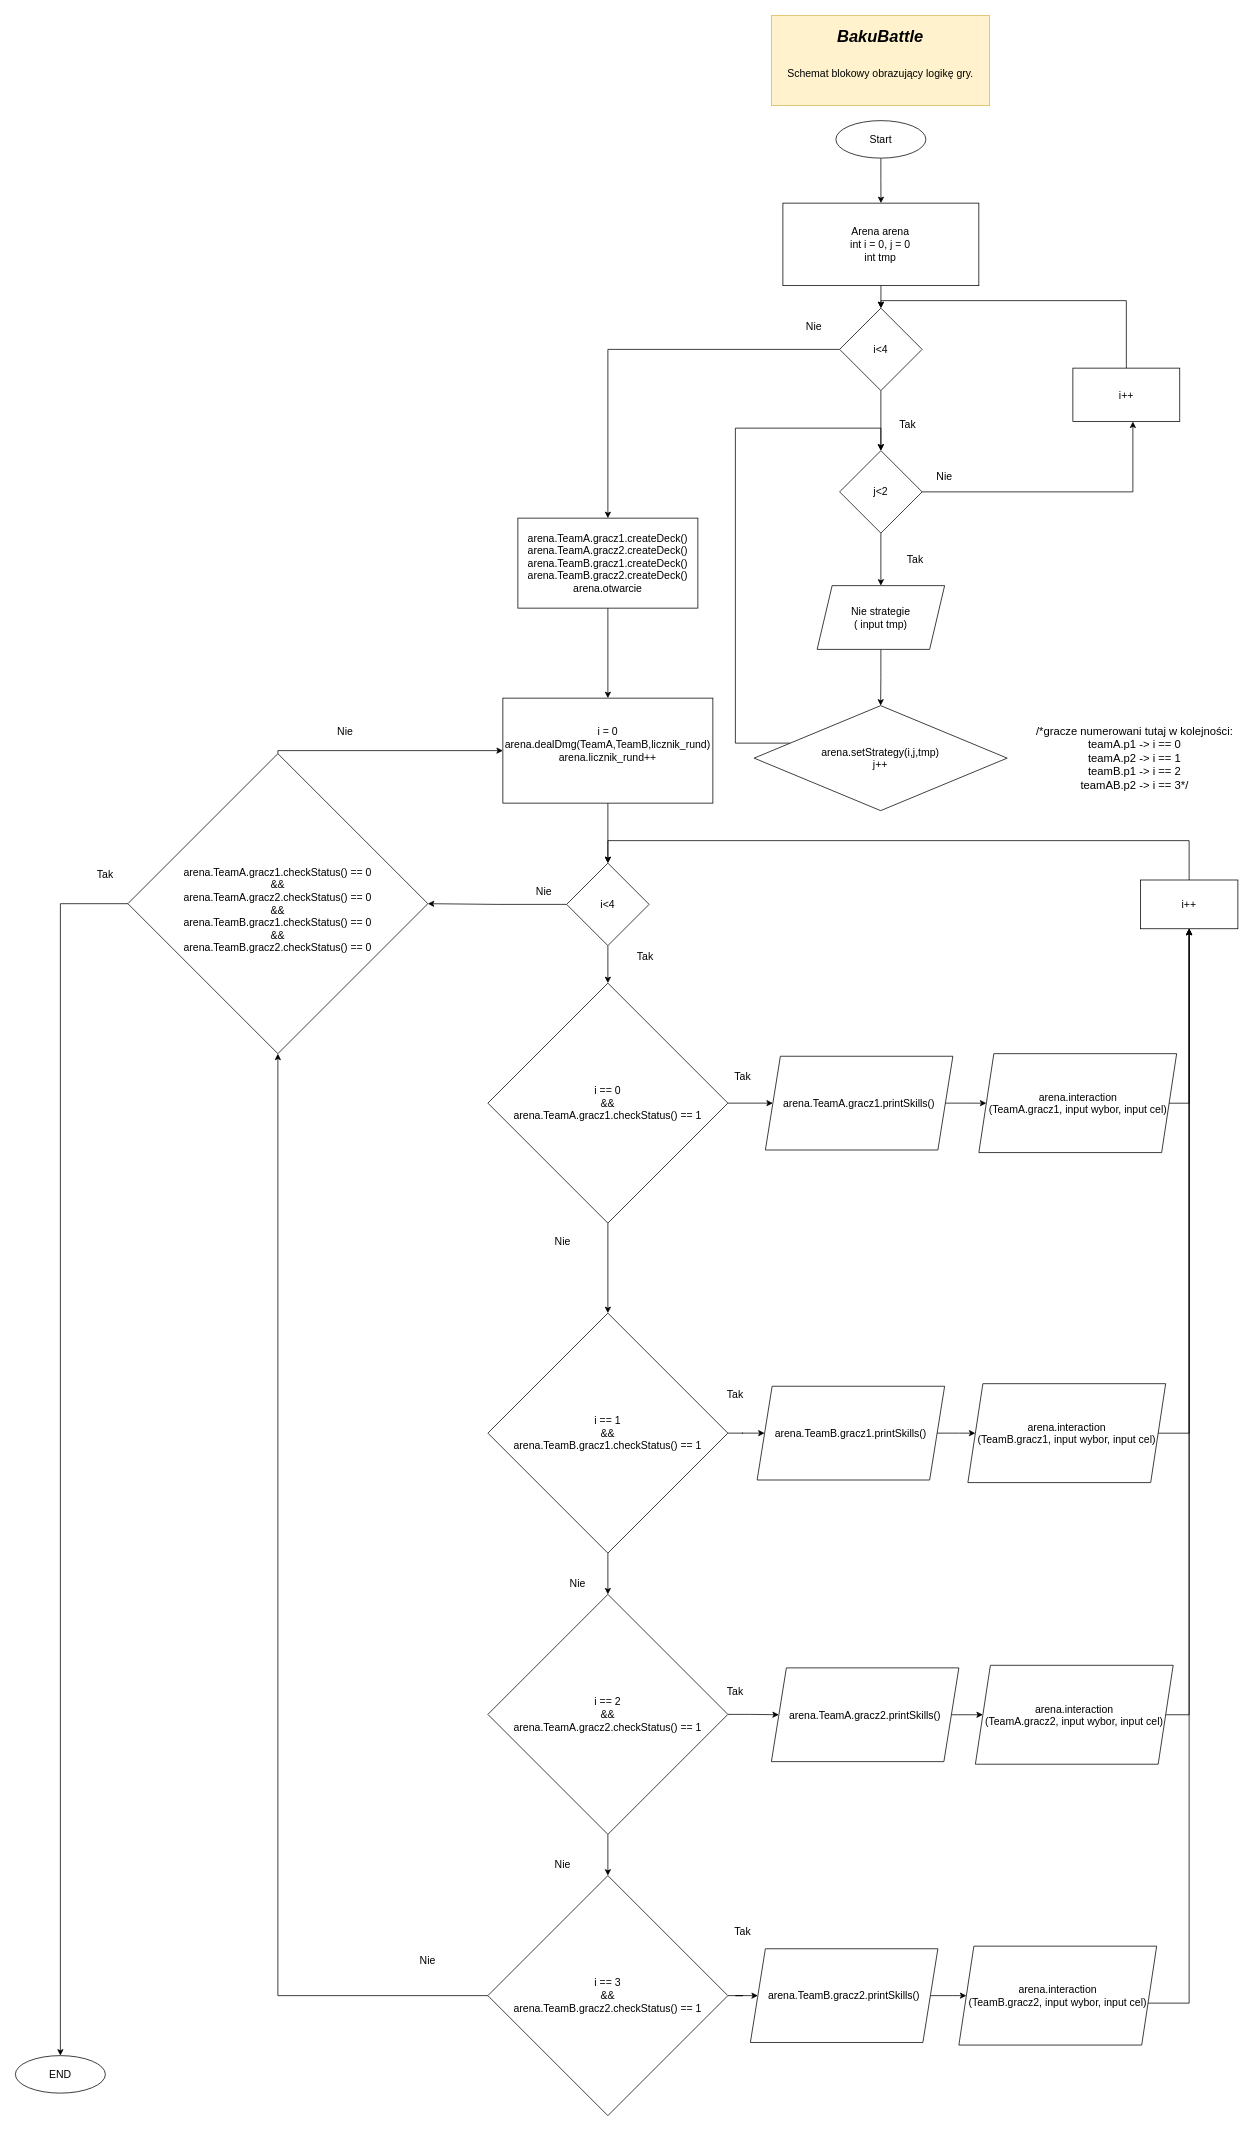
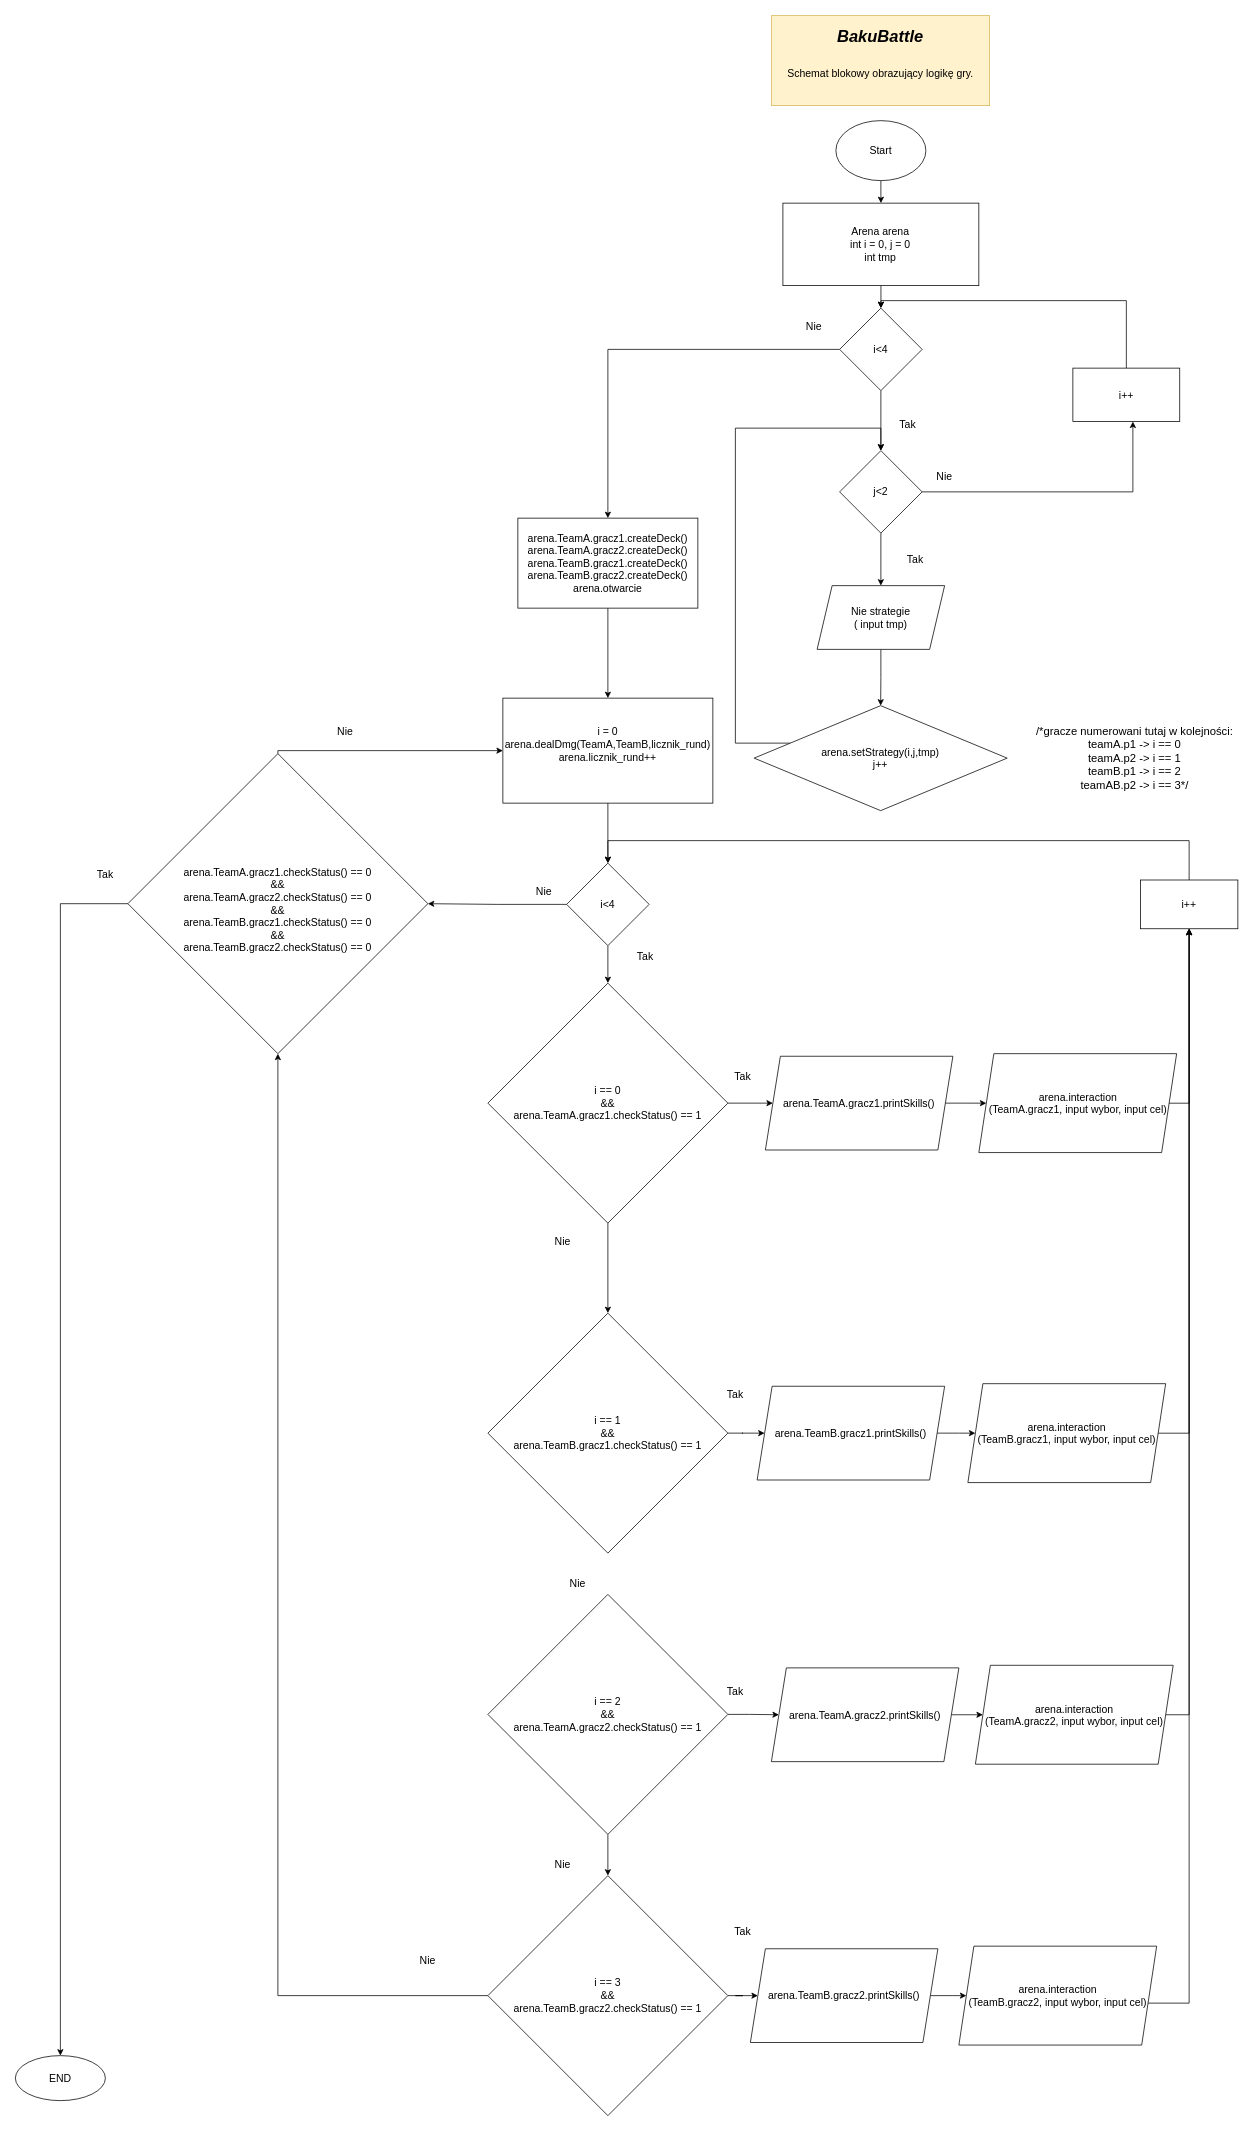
node "Start": size 90x38 -> 90x60
edge "i == 1 && arena.TeamB.gracz1.checkStatus() == 1" -> "i == 2 && arena.TeamA.gracz2.checkStatus() == 1": removed
node "END": size 90x38 -> 90x45
